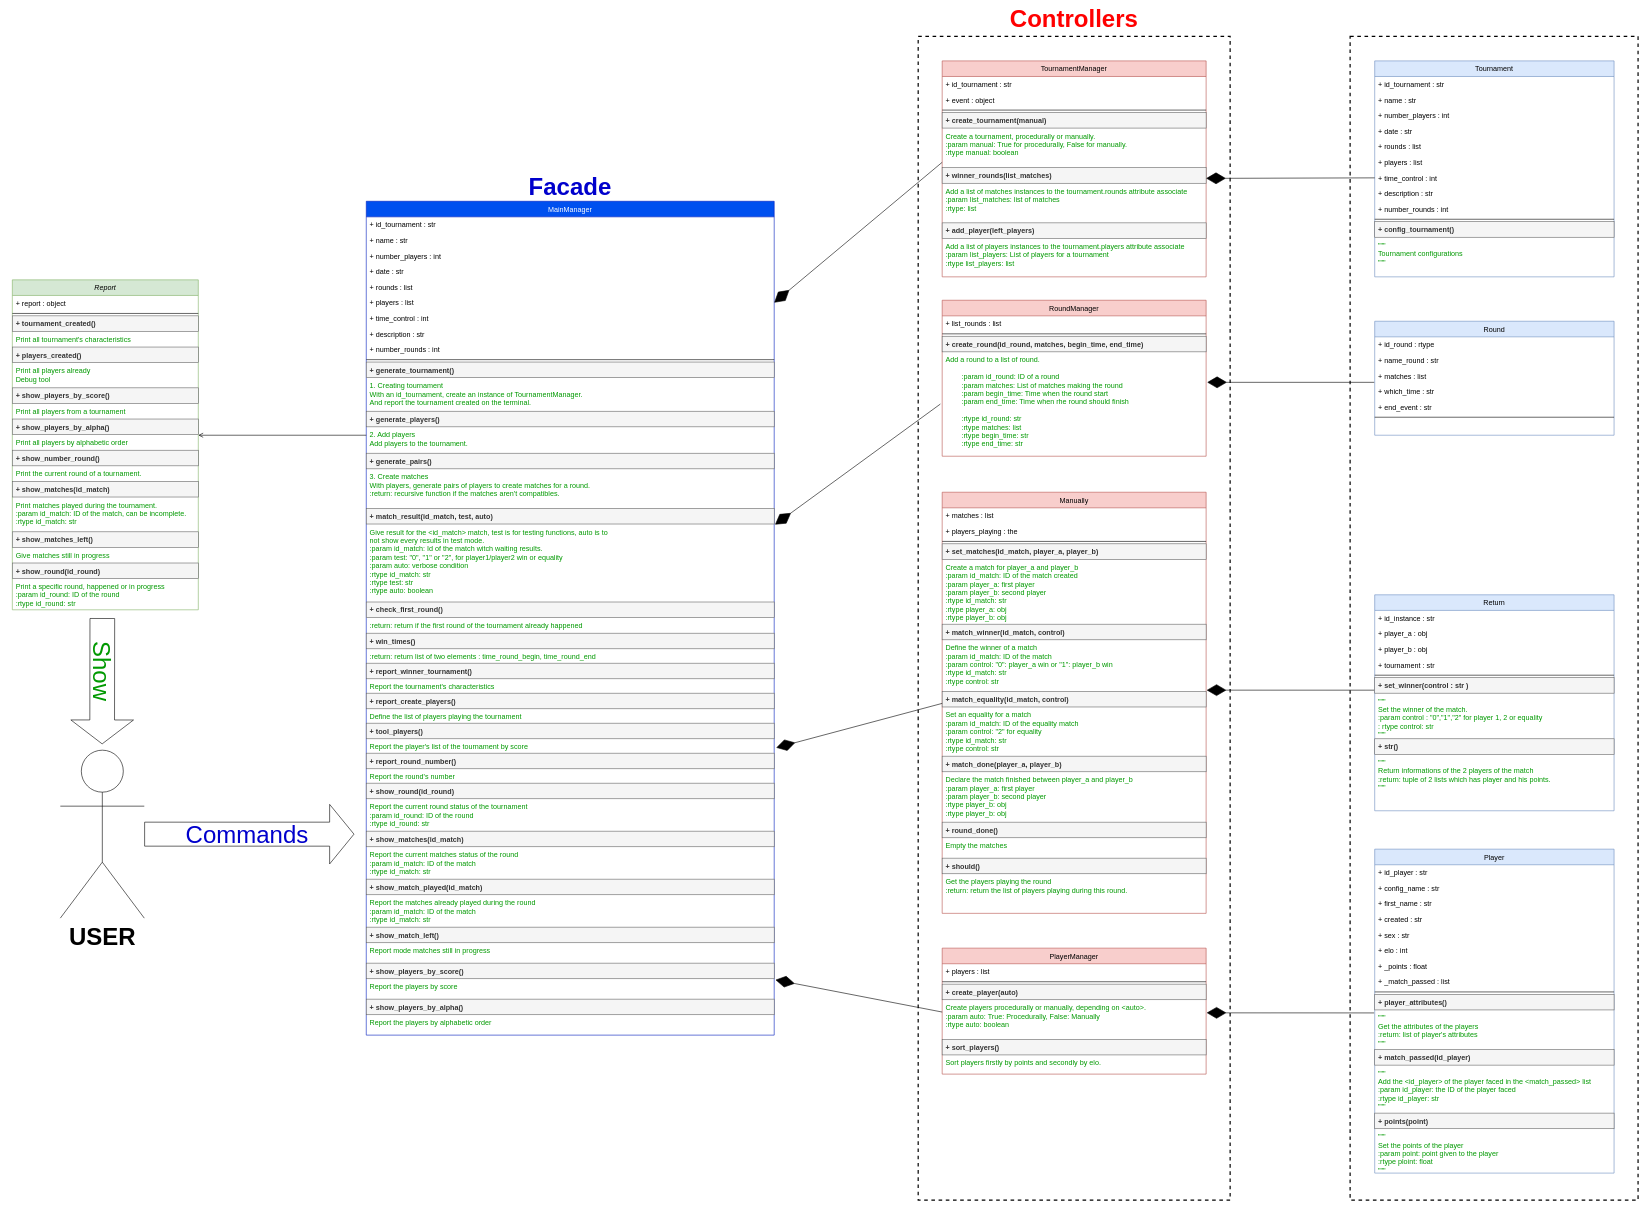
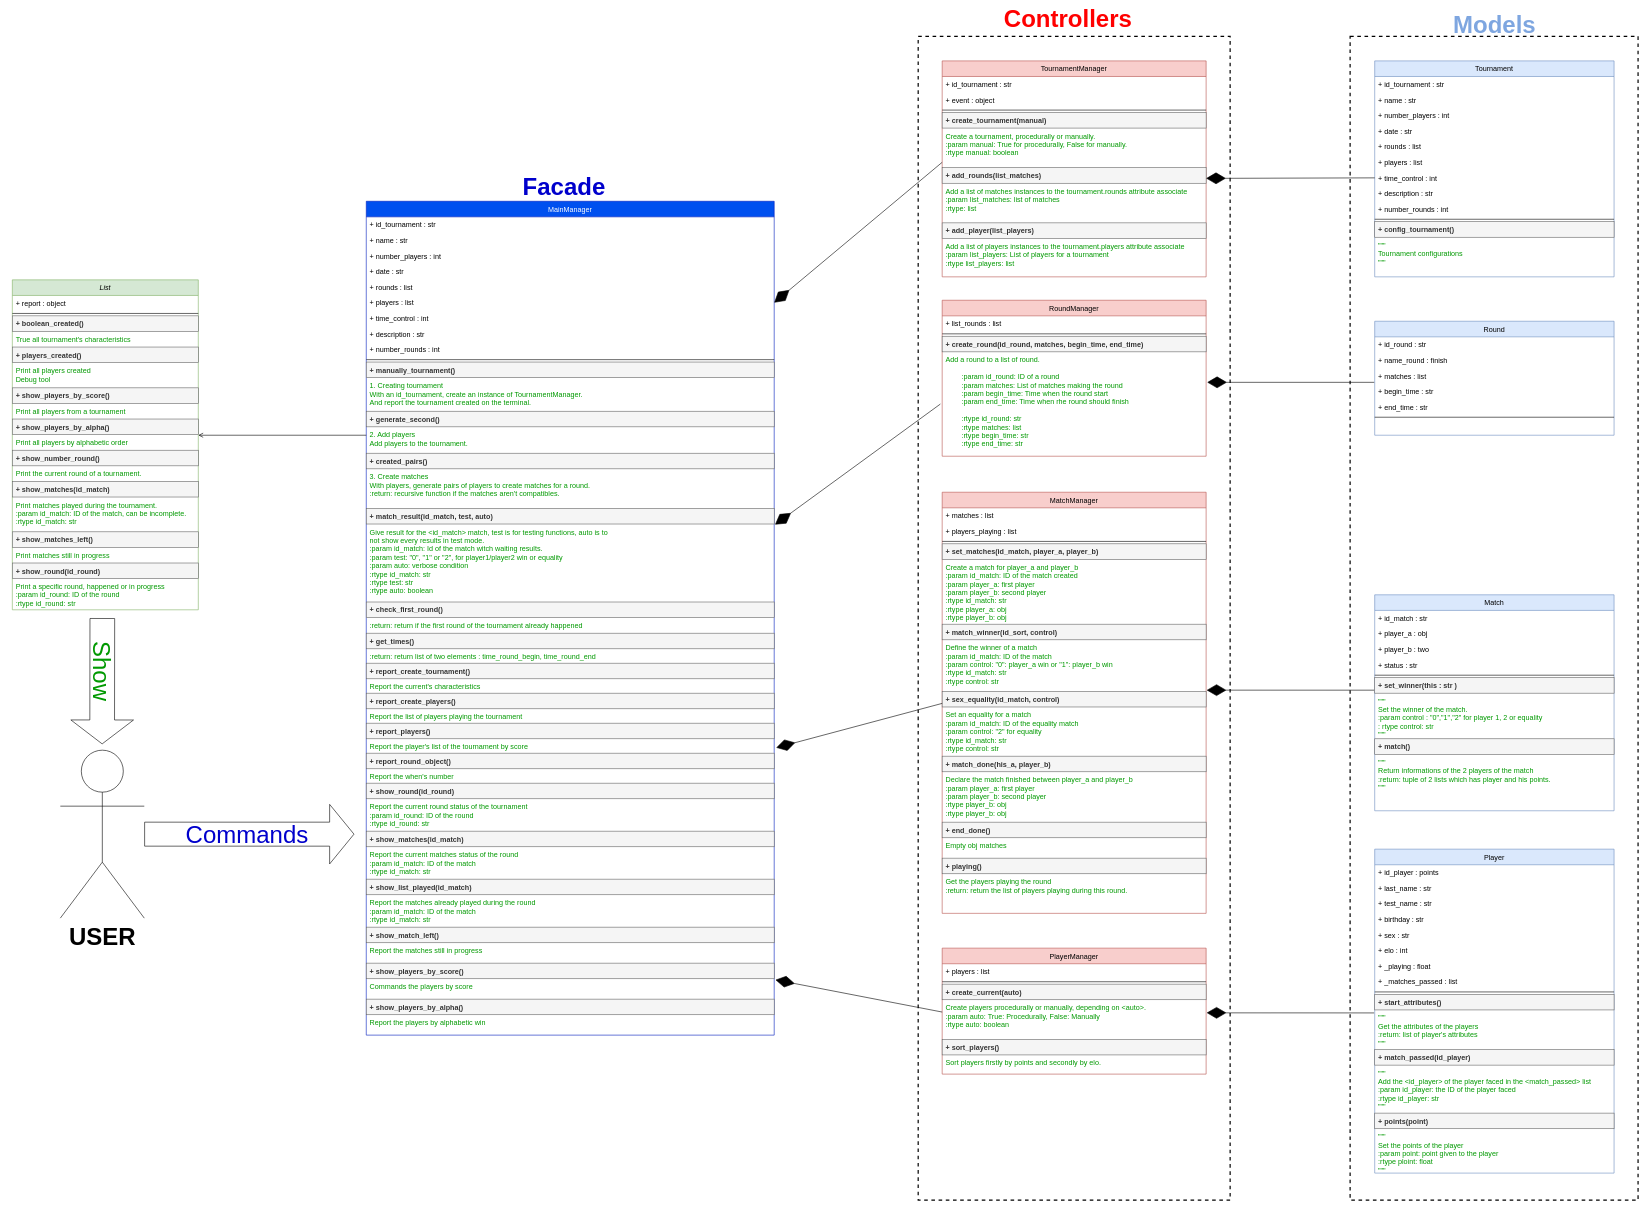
node "Controllers": moved (1074, 18) -> (1068, 18)
node "Models": added
node "+ winner_rounds(list_matches)": label "+ winner_rounds(list_matches)" -> "+ add_rounds(list_matches)"
node "Facade": moved (570, 186) -> (564, 186)
node "+ add_player(left_players)": label "+ add_player(left_players)" -> "+ add_player(list_players)"
node "Report": label "Report" -> "List"
node "+ tournament_created()": label "+ tournament_created()" -> "+ boolean_created()"
node "Print all tournament's characteristics": label "Print all tournament's characteristics" -> "True all tournament's characteristics"
node "+ id_round : rtype": label "+ id_round : rtype" -> "+ id_round : str"
node "+ name_round : str": label "+ name_round : str" -> "+ name_round : finish"
node "+ generate_tournament()": label "+ generate_tournament()" -> "+ manually_tournament()"
node "Print all players already Debug tool": label "Print all players already Debug tool" -> "Print all players created Debug tool"
node "+ which_time : str": label "+ which_time : str" -> "+ begin_time : str"
node "+ end_event : str": label "+ end_event : str" -> "+ end_time : str"
node "+ generate_players()": label "+ generate_players()" -> "+ generate_second()"
node "+ generate_pairs()": label "+ generate_pairs()" -> "+ created_pairs()"
node "Manually": label "Manually" -> "MatchManager"
node "+ players_playing : the": label "+ players_playing : the" -> "+ players_playing : list"
node "Give matches still in progress": label "Give matches still in progress" -> "Print matches still in progress"
node "Return": label "Return" -> "Match"
node "+ id_instance : str": label "+ id_instance : str" -> "+ id_match : str"
node "+ match_winner(id_match, control)": label "+ match_winner(id_match, control)" -> "+ match_winner(id_sort, control)"
node "+ win_times()": label "+ win_times()" -> "+ get_times()"
node "+ player_b : obj": label "+ player_b : obj" -> "+ player_b : two"
node "+ tournament : str": label "+ tournament : str" -> "+ status : str"
node "+ report_winner_tournament()": label "+ report_winner_tournament()" -> "+ report_create_tournament()"
node "+ set_winner(control : str )": label "+ set_winner(control : str )" -> "+ set_winner(this : str )"
node "Report the tournament's characteristics": label "Report the tournament's characteristics" -> "Report the current's characteristics"
node "+ match_equality(id_match, control)": label "+ match_equality(id_match, control)" -> "+ sex_equality(id_match, control)"
node "Define the list of players playing the tournament": label "Define the list of players playing the tournament" -> "Report the list of players playing the tournament"
node "+ tool_players()": label "+ tool_players()" -> "+ report_players()"
node "+ str()": label "+ str()" -> "+ match()"
node "+ report_round_number()": label "+ report_round_number()" -> "+ report_round_object()"
node "+ match_done(player_a, player_b)": label "+ match_done(player_a, player_b)" -> "+ match_done(his_a, player_b)"
node "Report the round's number": label "Report the round's number" -> "Report the when's number"
node "+ round_done()": label "+ round_done()" -> "+ end_done()"
node "Empty the matches": label "Empty the matches" -> "Empty obj matches"
node "+ should()": label "+ should()" -> "+ playing()"
node "+ id_player : str": label "+ id_player : str" -> "+ id_player : points"
node "+ show_match_played(id_match)": label "+ show_match_played(id_match)" -> "+ show_list_played(id_match)"
node "+ config_name : str": label "+ config_name : str" -> "+ last_name : str"
node "+ first_name : str": label "+ first_name : str" -> "+ test_name : str"
node "+ created : str": label "+ created : str" -> "+ birthday : str"
node "Report mode matches still in progress": label "Report mode matches still in progress" -> "Report the matches still in progress"
node "+ _points : float": label "+ _points : float" -> "+ _playing : float"
node "+ _match_passed : list": label "+ _match_passed : list" -> "+ _matches_passed : list"
node "Report the players by score": label "Report the players by score" -> "Commands the players by score"
node "+ create_player(auto)": label "+ create_player(auto)" -> "+ create_current(auto)"
node "+ player_attributes()": label "+ player_attributes()" -> "+ start_attributes()"
node "Report the players by alphabetic order": label "Report the players by alphabetic order" -> "Report the players by alphabetic win"
